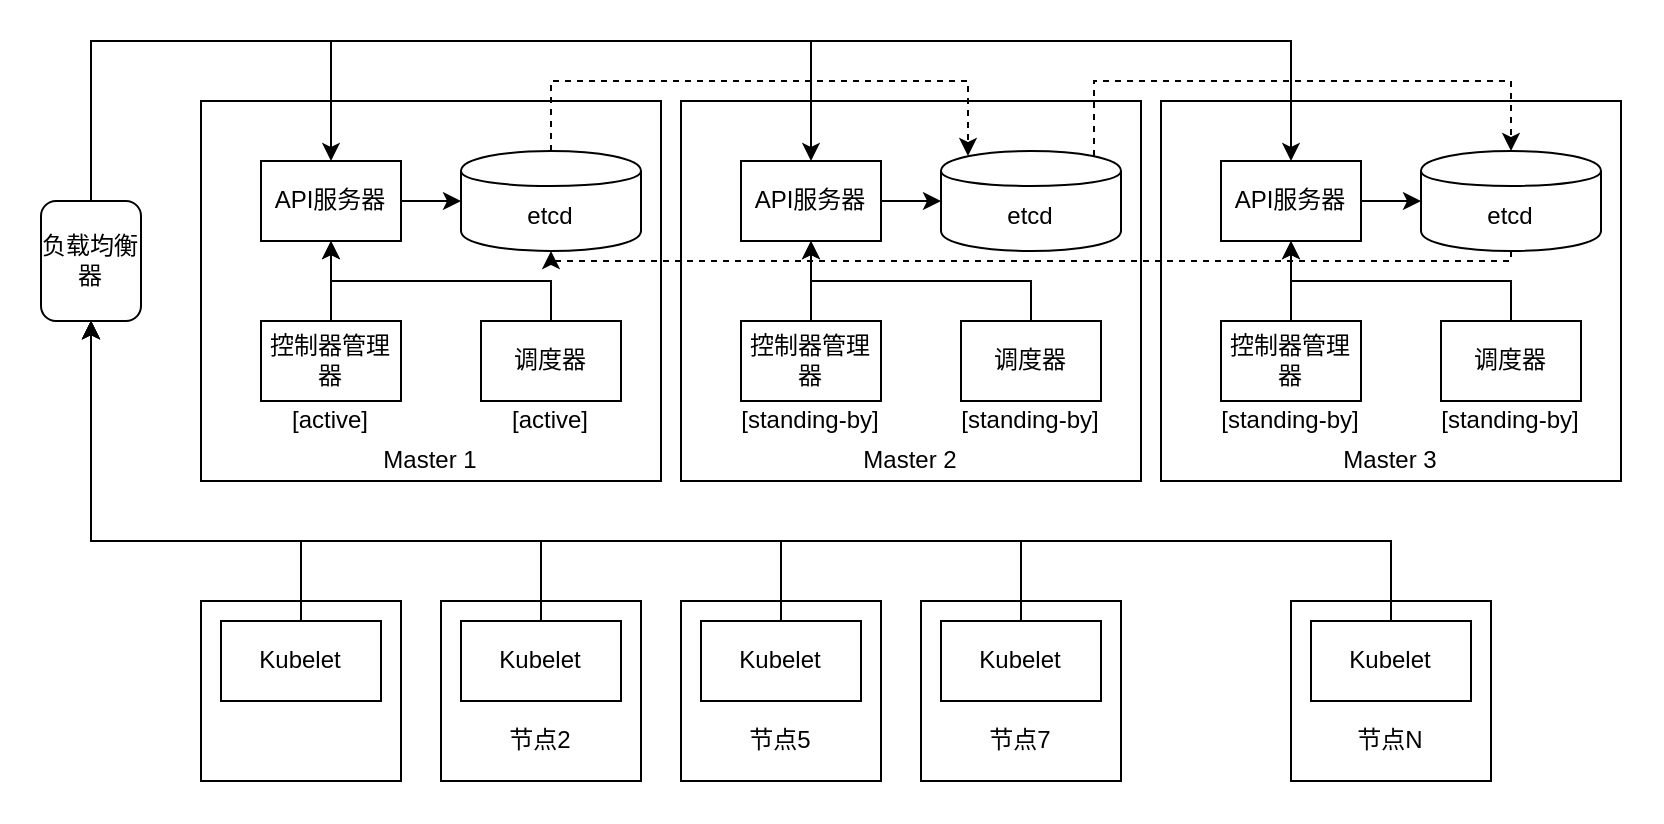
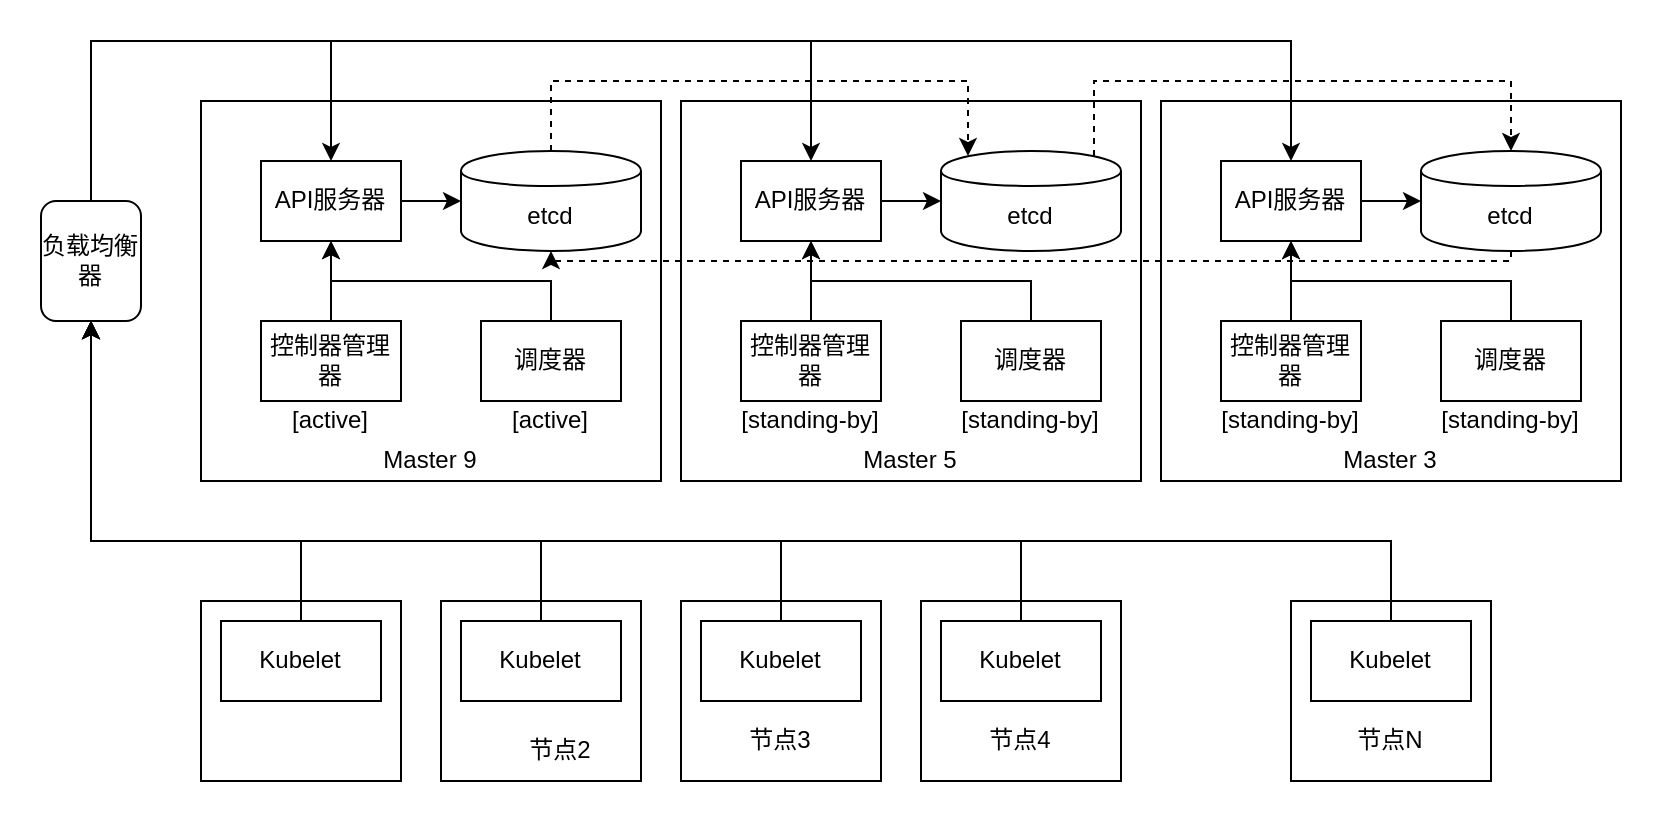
node "Master 1": label "Master 1" -> "Master 9"
node "Master 2": label "Master 2" -> "Master 5"
node "节点2": moved (541, 741) -> (561, 751)
node "节点5": label "节点5" -> "节点3"
node "节点7": label "节点7" -> "节点4"
